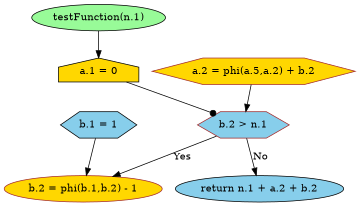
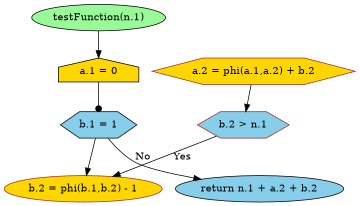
node "a.2 = phi(a.5,a.2) + b.2": label "a.2 = phi(a.5,a.2) + b.2" -> "a.2 = phi(a.1,a.2) + b.2"
edge "a.1 = 0" -> "b.2 > n.1": now "a.1 = 0" -> "b.1 = 1"
edge "b.2 > n.1" -> "return n.1 + a.2 + b.2": now "b.1 = 1" -> "return n.1 + a.2 + b.2"
